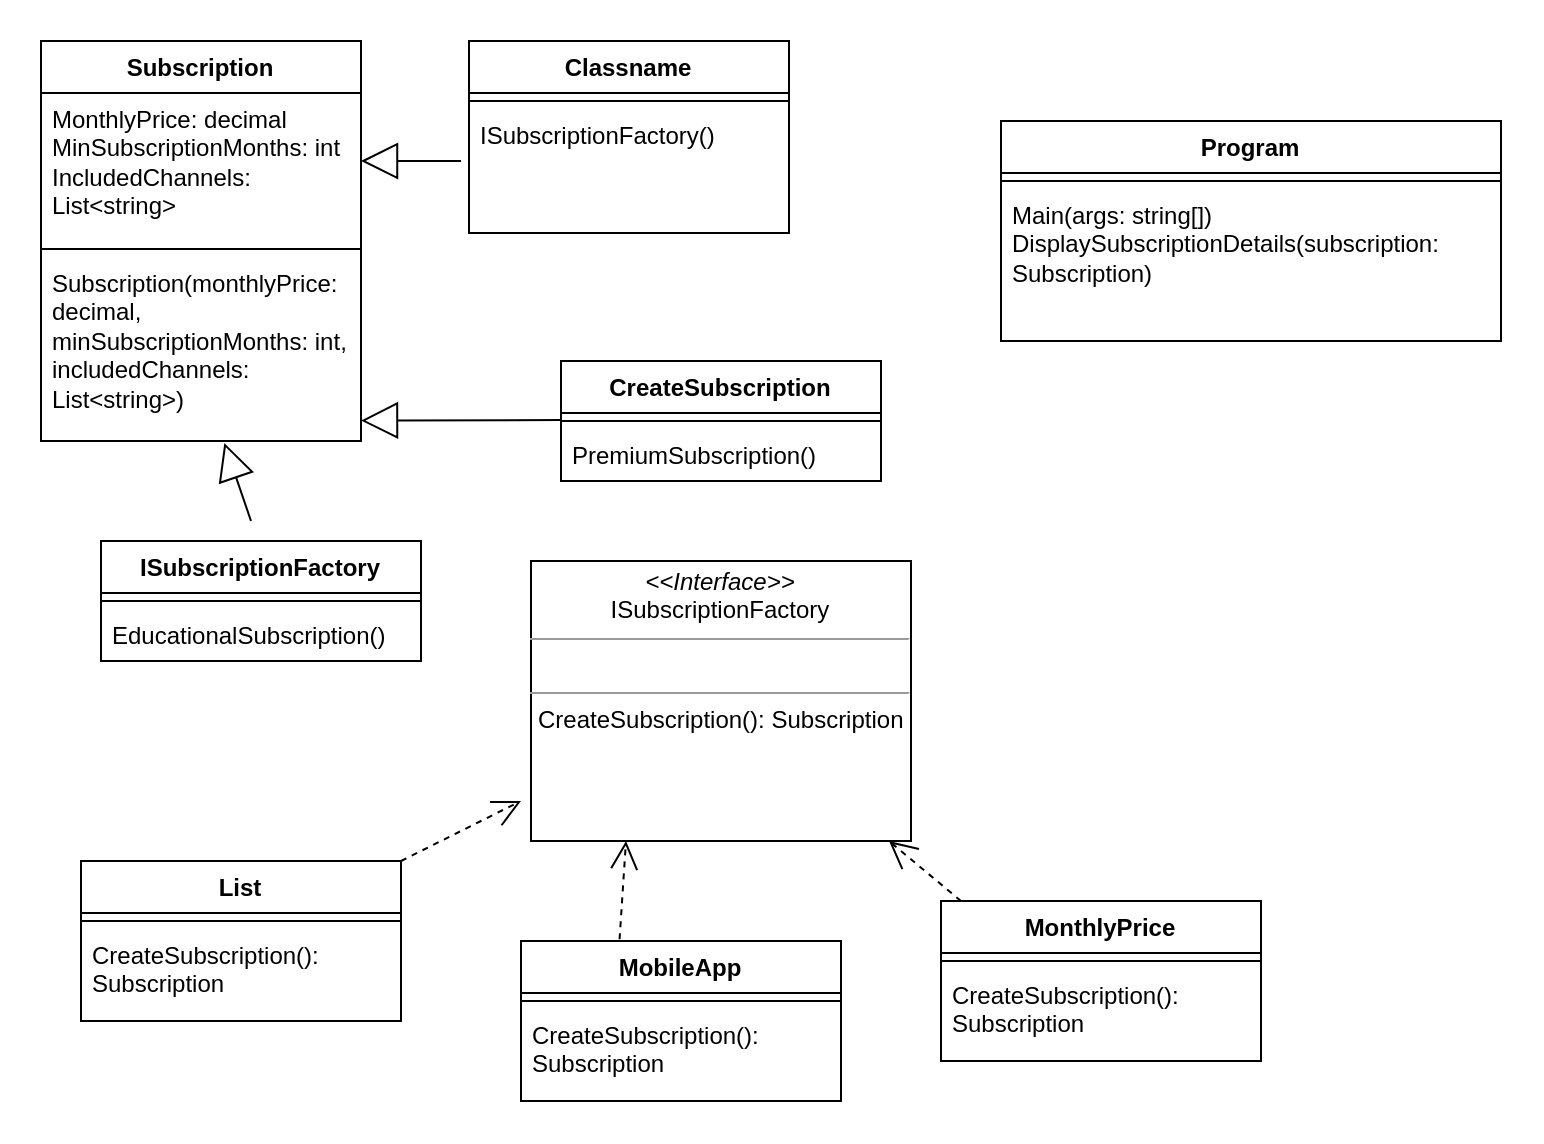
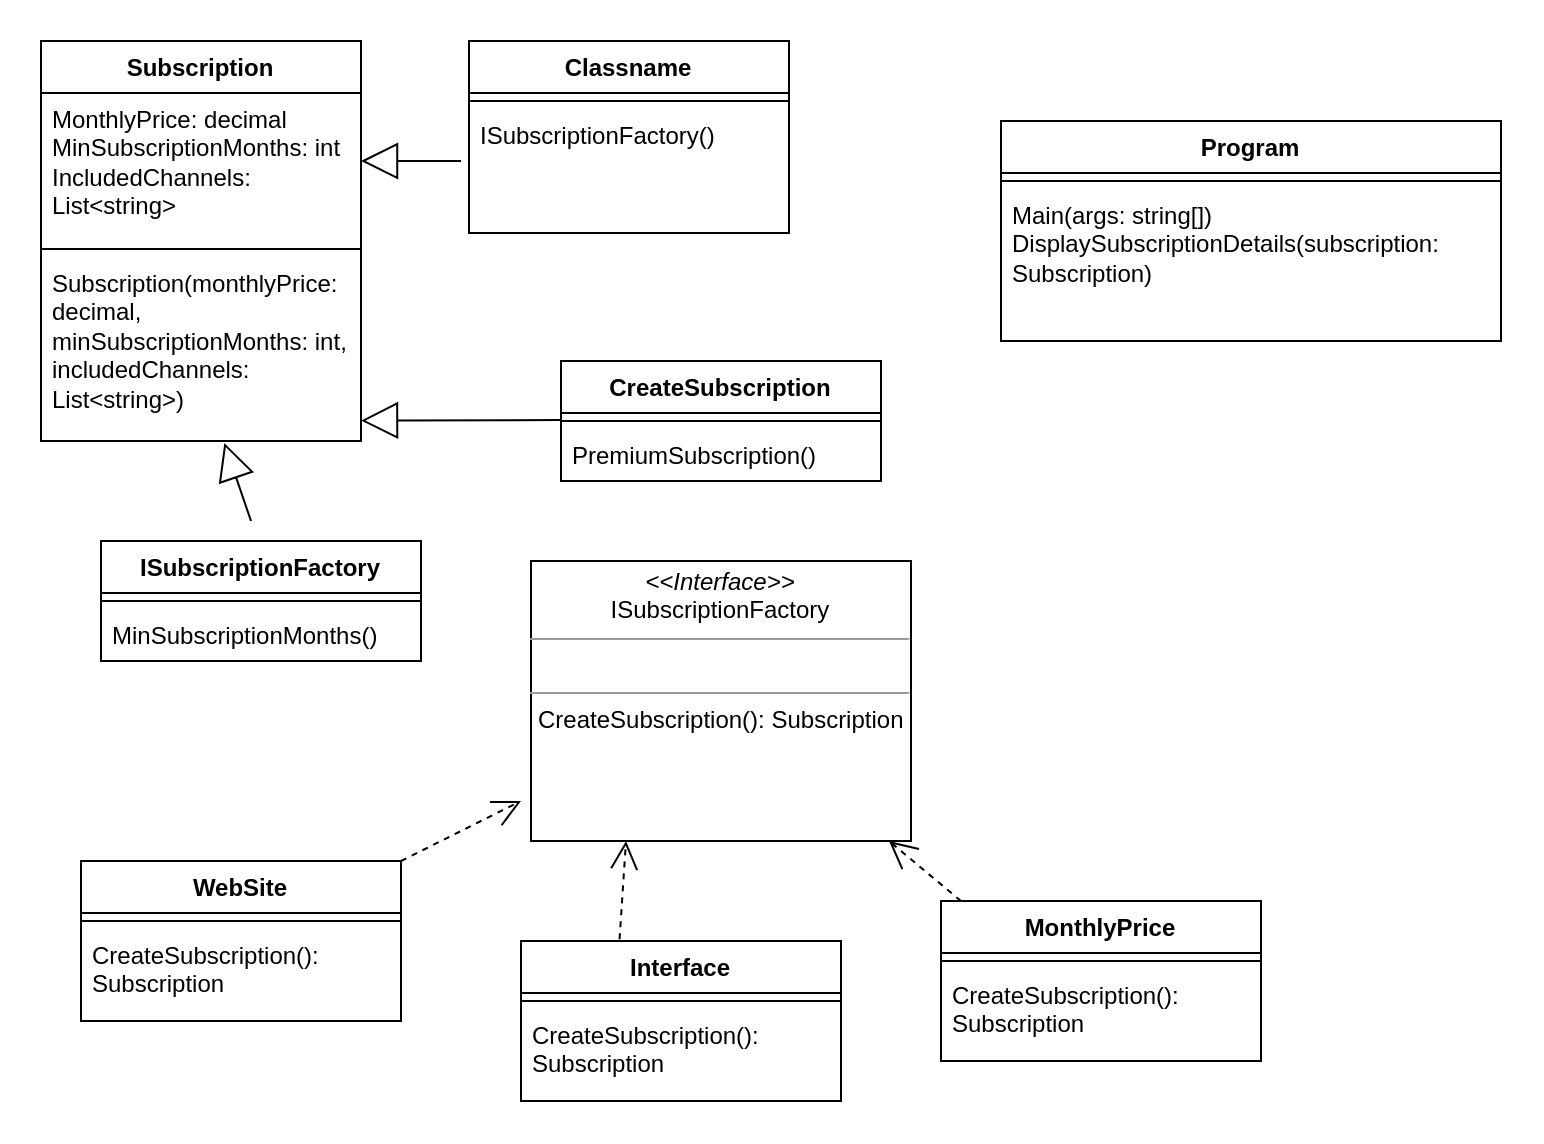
node "EducationalSubscription()": label "EducationalSubscription()" -> "MinSubscriptionMonths()"
node "List": label "List" -> "WebSite"
node "MobileApp": label "MobileApp" -> "Interface"
